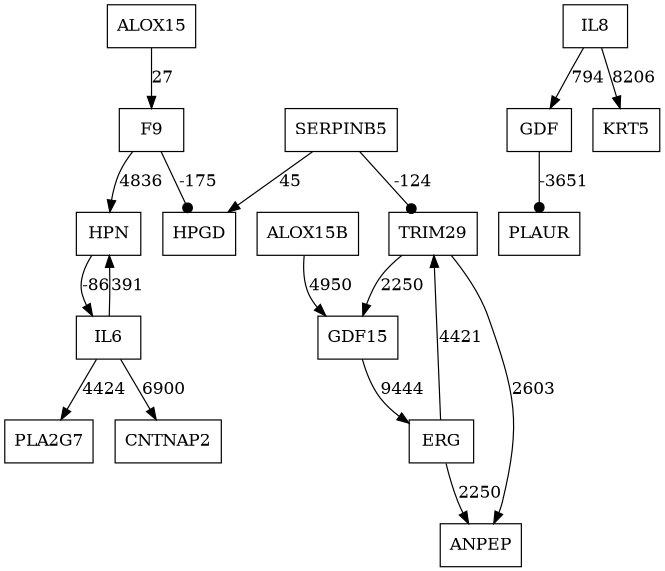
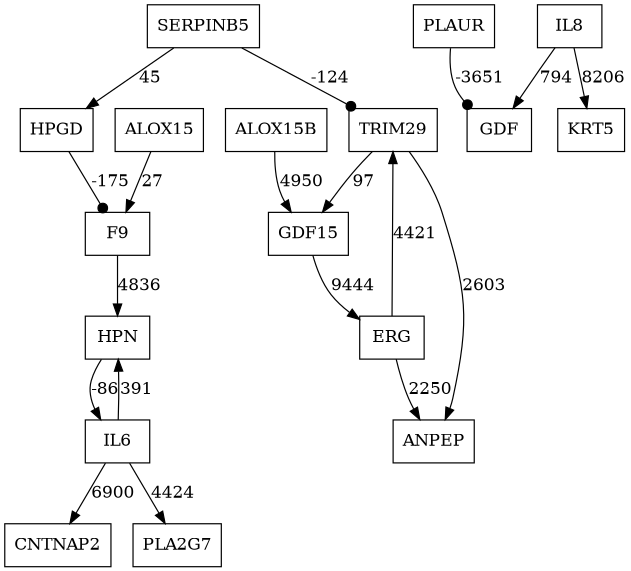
edge "GDF" -> "PLAUR": reversed
edge "F9" -> "HPGD": reversed
edge "TRIM29" -> "GDF15": label "2250" -> "97"
